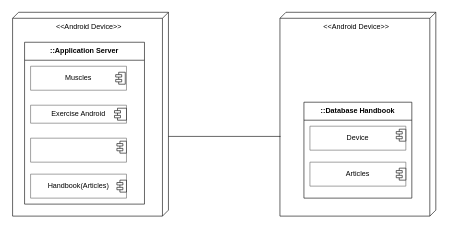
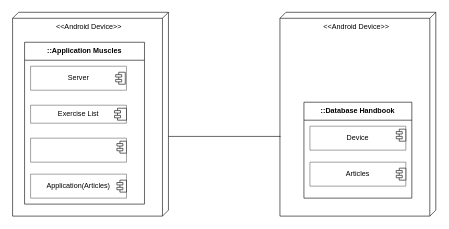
node "::Application Server": label "::Application Server" -> "::Application Muscles"
node "Muscles": label "Muscles" -> "Server"
node "Exercise Android": label "Exercise Android" -> "Exercise List"
node "Handbook(Articles)": label "Handbook(Articles)" -> "Application(Articles)"
